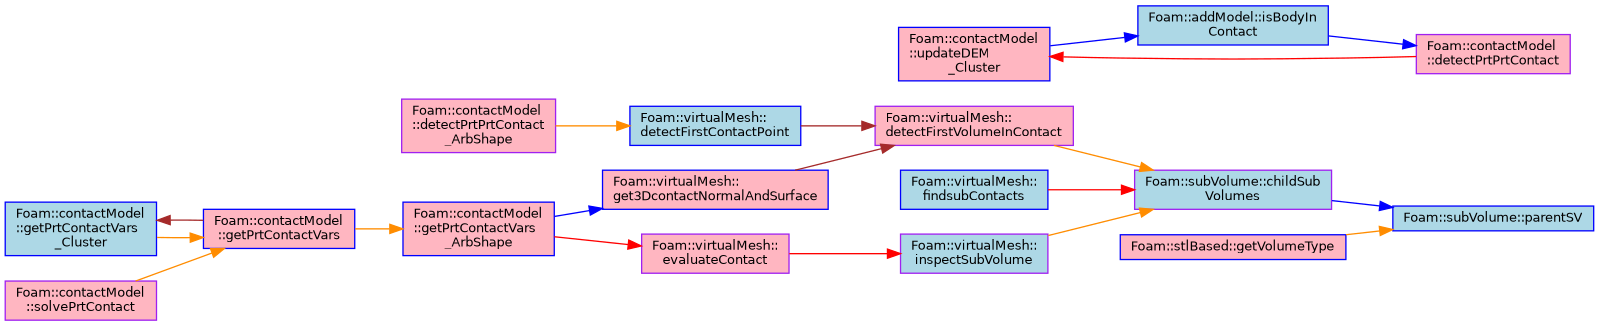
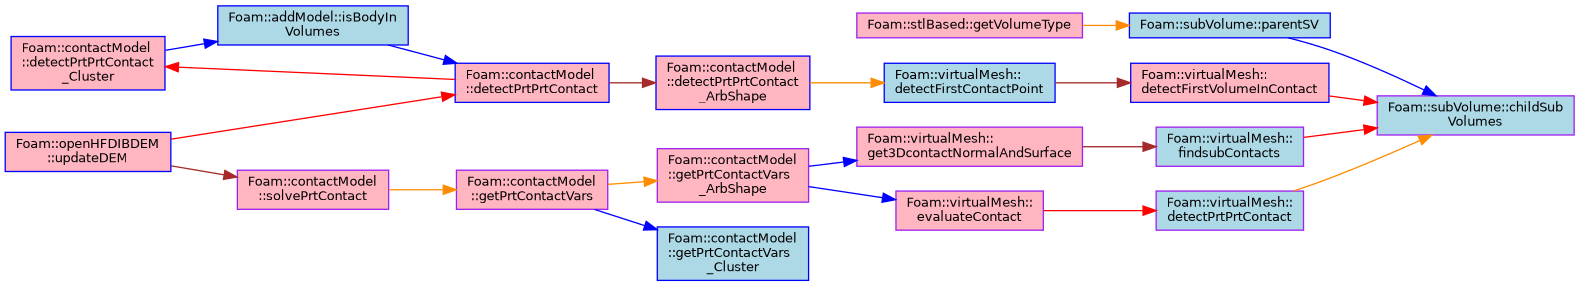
node "Foam::addModel::isBodyIn Contact": label "Foam::addModel::isBodyIn Contact" -> "Foam::addModel::isBodyIn Volumes"
node "Foam::contactModel ::updateDEM _Cluster": label "Foam::contactModel ::updateDEM _Cluster" -> "Foam::contactModel ::detectPrtPrtContact _Cluster"
node "Foam::contactModel ::detectPrtPrtContact": color purple -> blue
edge "Foam::contactModel ::detectPrtPrtContact" -> "Foam::contactModel ::detectPrtPrtContact _ArbShape": added
node "Foam::contactModel ::detectPrtPrtContact _ArbShape": color purple -> blue
node "Foam::virtualMesh:: detectFirstVolumeInContact": color purple -> blue
node "Foam::openHFDIBDEM ::updateDEM": added
edge "Foam::virtualMesh:: detectFirstVolumeInContact" -> "Foam::subVolume::childSub Volumes": color darkorange -> red
edge "Foam::virtualMesh:: get3DcontactNormalAndSurface" -> "Foam::virtualMesh:: detectFirstVolumeInContact": now "Foam::virtualMesh:: get3DcontactNormalAndSurface" -> "Foam::virtualMesh:: findsubContacts"
node "Foam::virtualMesh:: get3DcontactNormalAndSurface": color blue -> purple
node "Foam::virtualMesh:: findsubContacts": color blue -> purple
edge "Foam::subVolume::childSub Volumes" -> "Foam::subVolume::parentSV": reversed
edge "Foam::contactModel ::getPrtContactVars" -> "Foam::contactModel ::getPrtContactVars _Cluster": color brown -> blue
node "Foam::contactModel ::getPrtContactVars": color blue -> purple
node "Foam::contactModel ::getPrtContactVars _ArbShape": color blue -> purple
edge "Foam::contactModel ::getPrtContactVars _Cluster" -> "Foam::contactModel ::getPrtContactVars": removed
edge "Foam::contactModel ::getPrtContactVars _ArbShape" -> "Foam::virtualMesh:: evaluateContact": color red -> blue
node "Foam::stlBased::getVolumeType": color blue -> purple
node "Foam::virtualMesh:: inspectSubVolume": label "Foam::virtualMesh:: inspectSubVolume" -> "Foam::virtualMesh:: detectPrtPrtContact"
